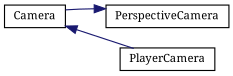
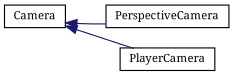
edge "Camera" -> "PerspectiveCamera": reversed
